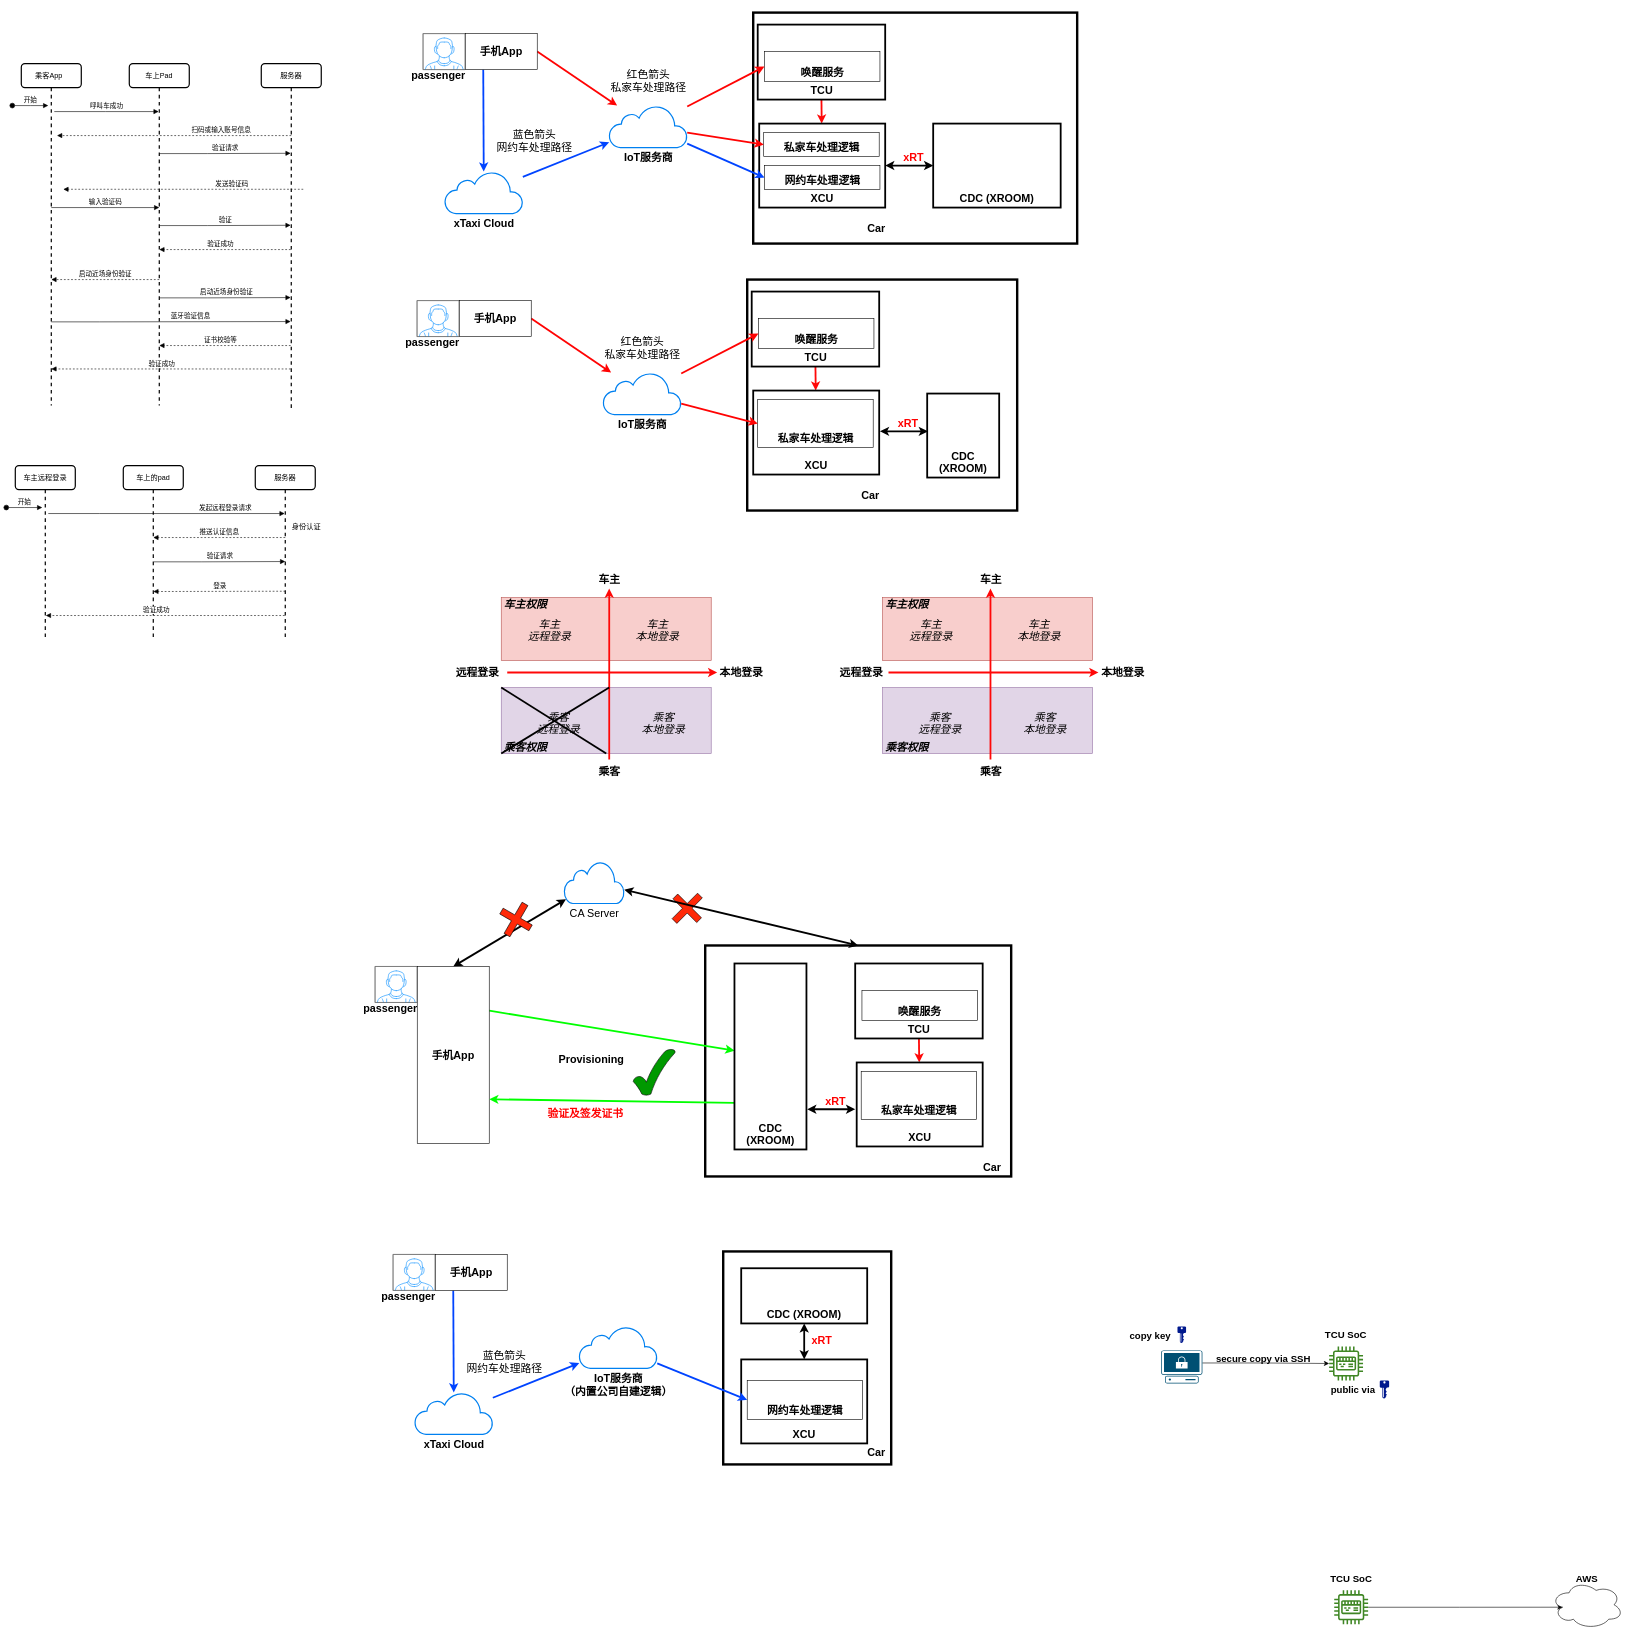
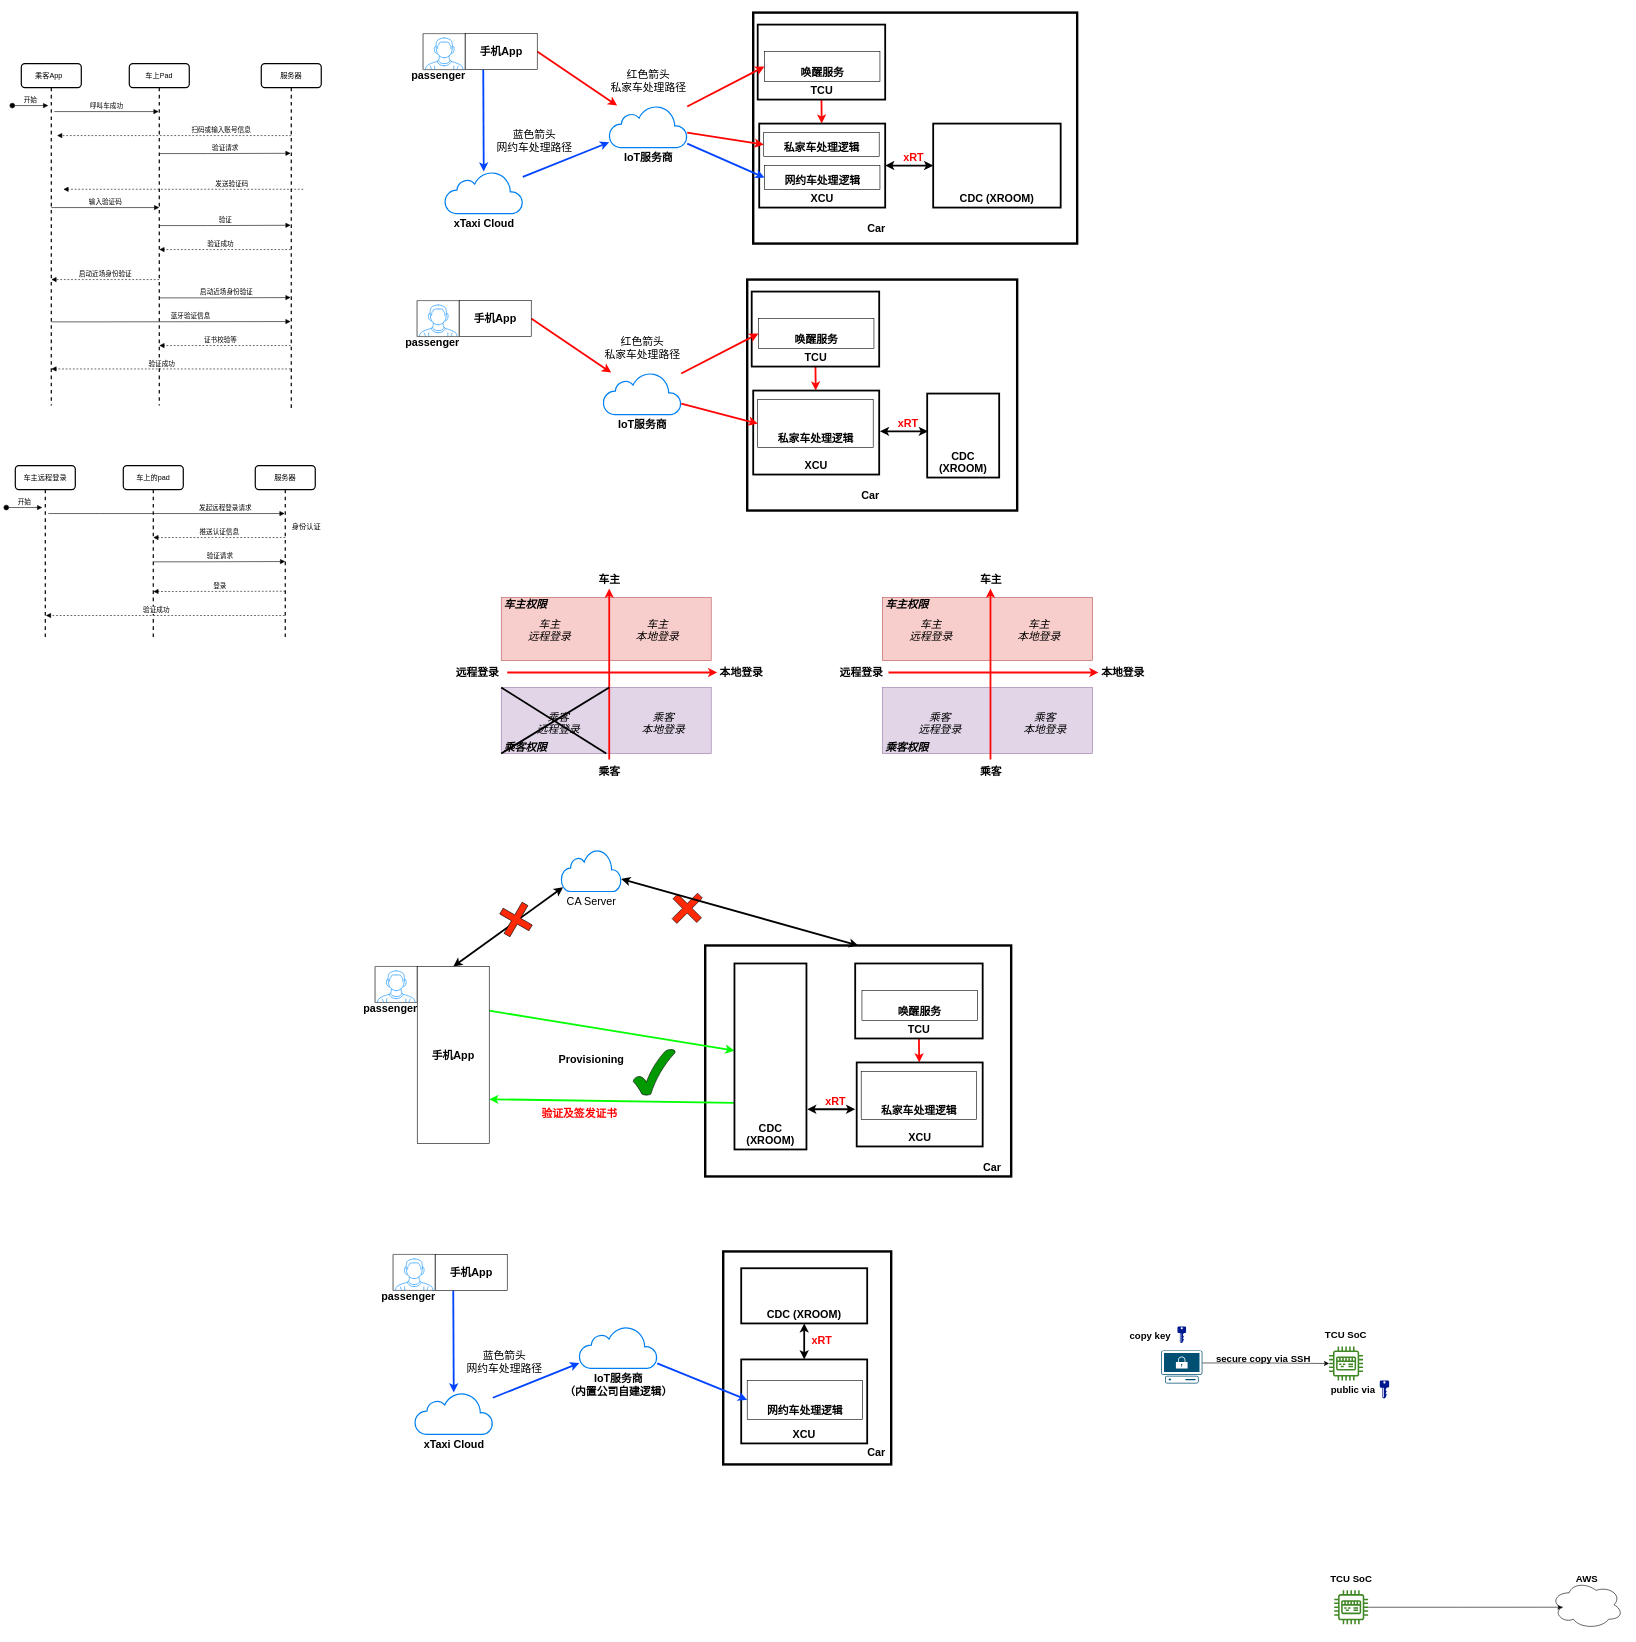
node "CA Server": moved (594, 882) -> (591, 870)
node "验证及签发证书": moved (585, 1113) -> (579, 1113)
